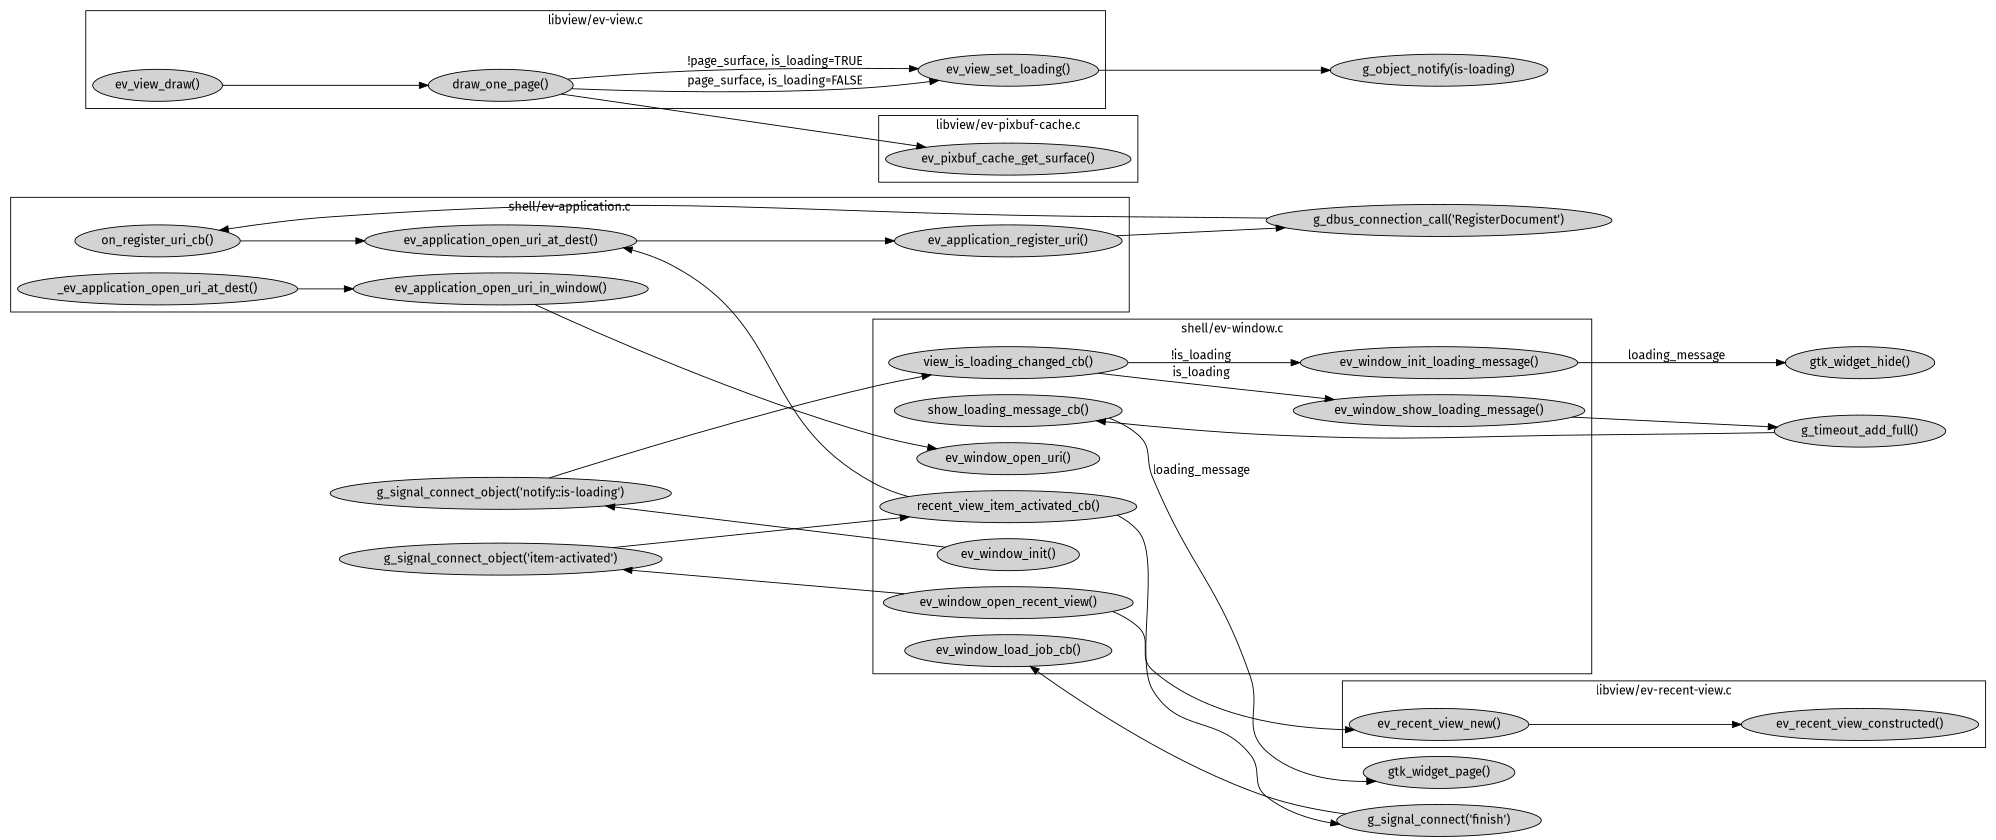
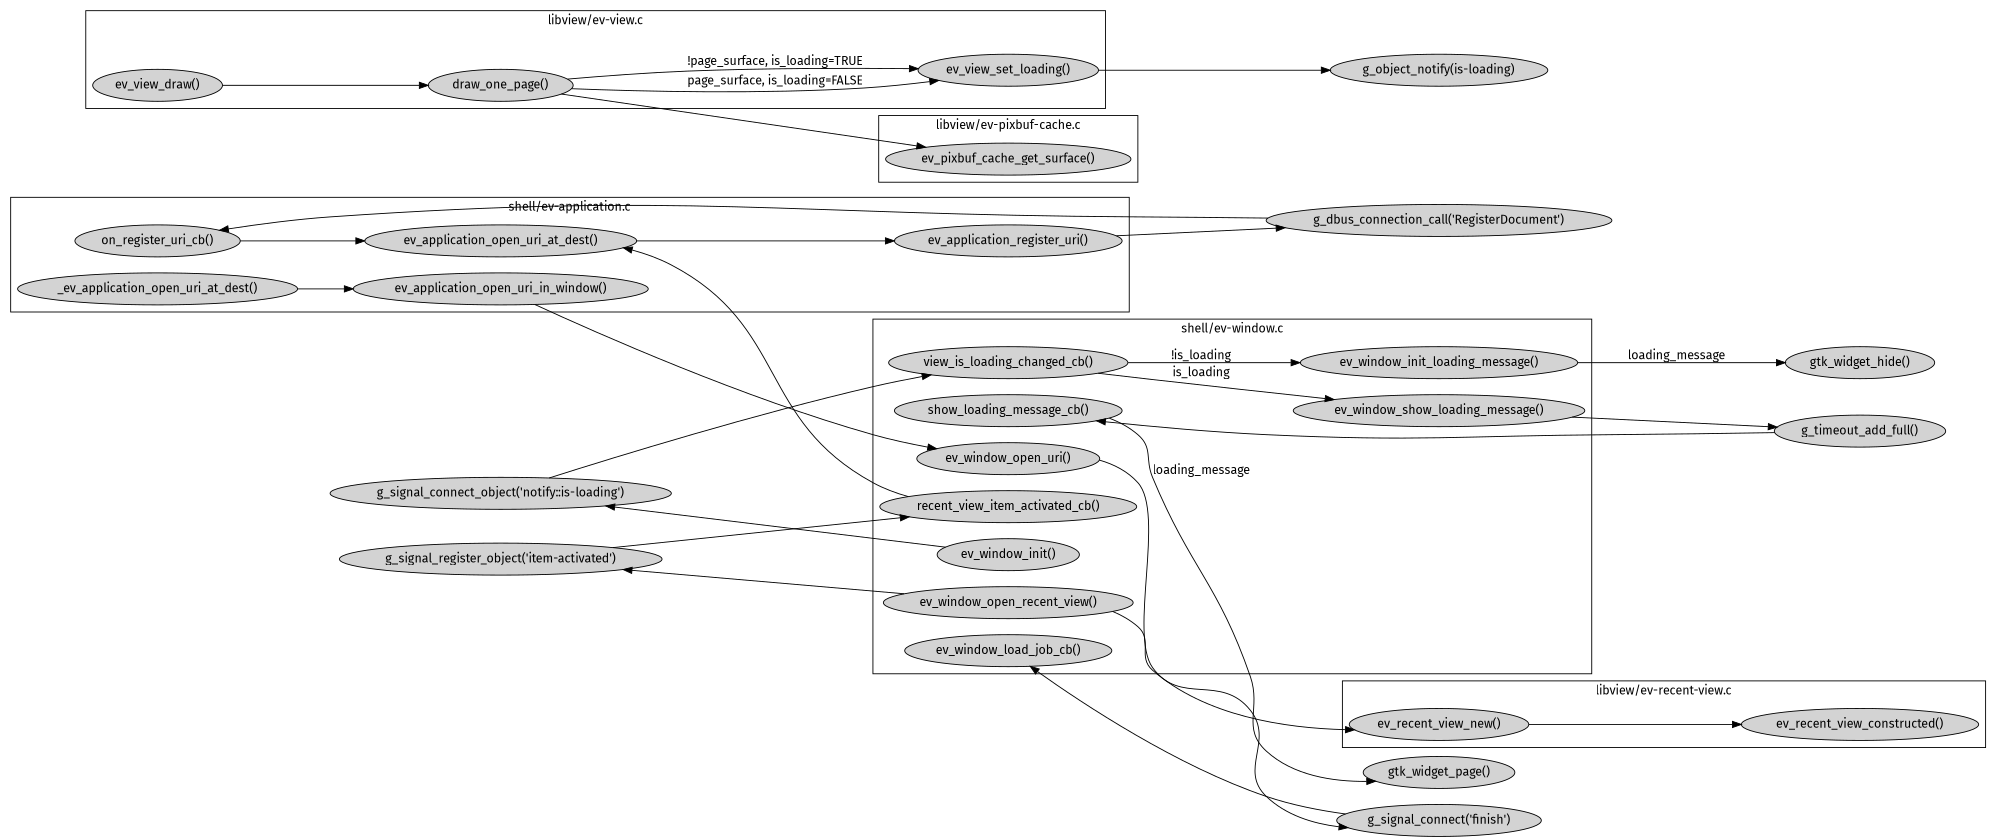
node "g_signal_connect_object('item-activated')": label "g_signal_connect_object('item-activated')" -> "g_signal_register_object('item-activated')"
edge "recent_view_item_activated_cb()" -> "g_signal_connect('finish')": now "ev_window_open_uri()" -> "g_signal_connect('finish')"
